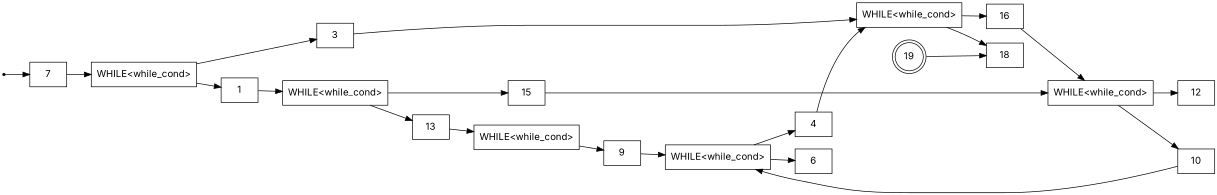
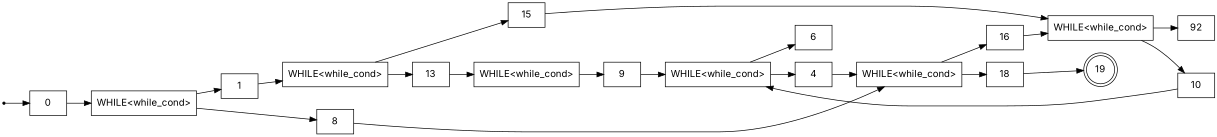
node "3": label "3" -> "8"
edge "19" -> "18": reversed
node "7": label "7" -> "0"
node "12": label "12" -> "92"
